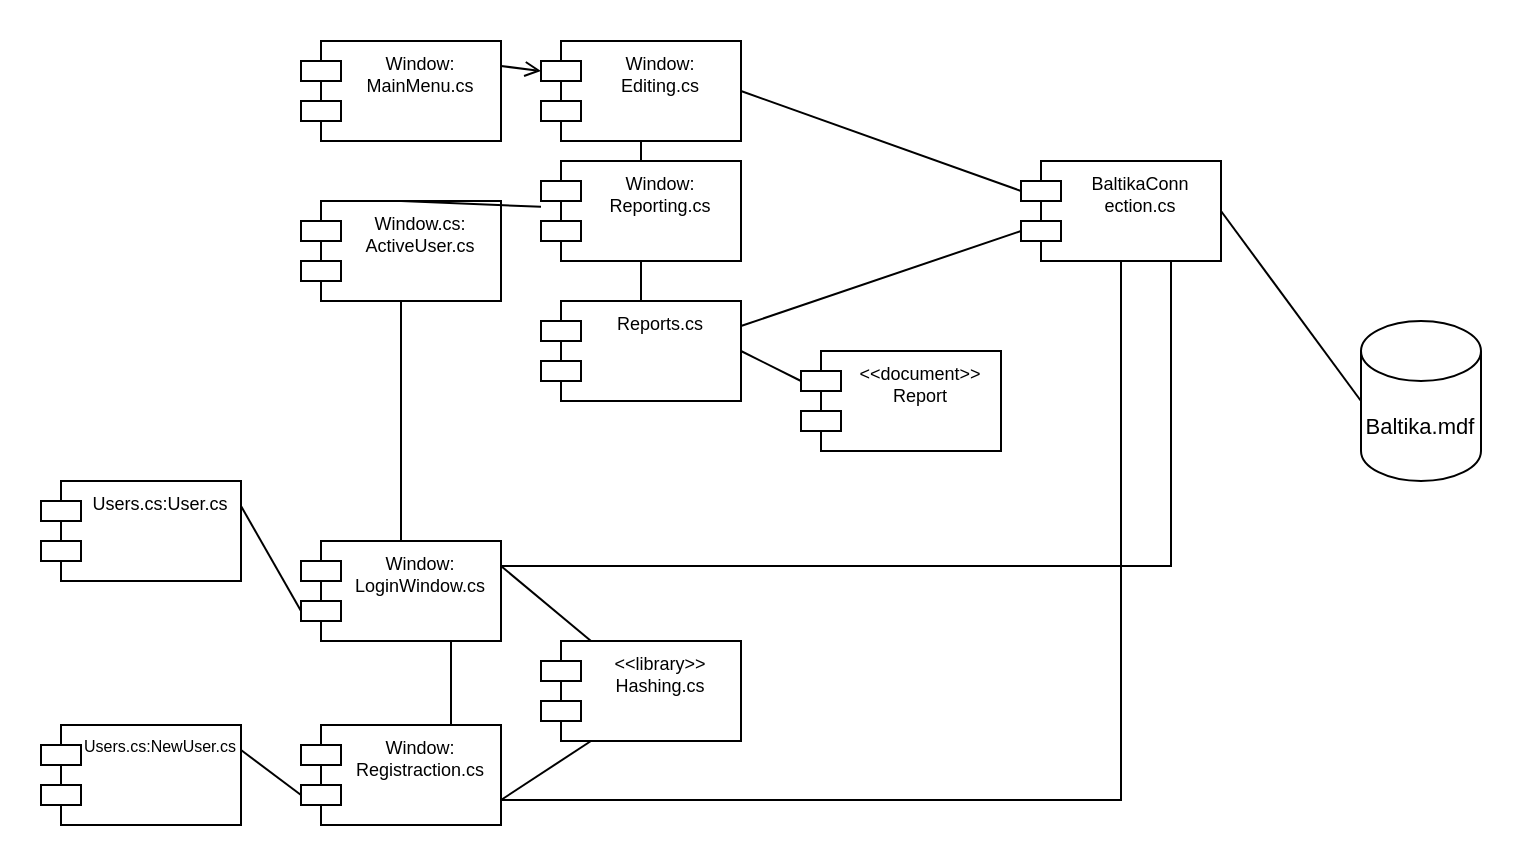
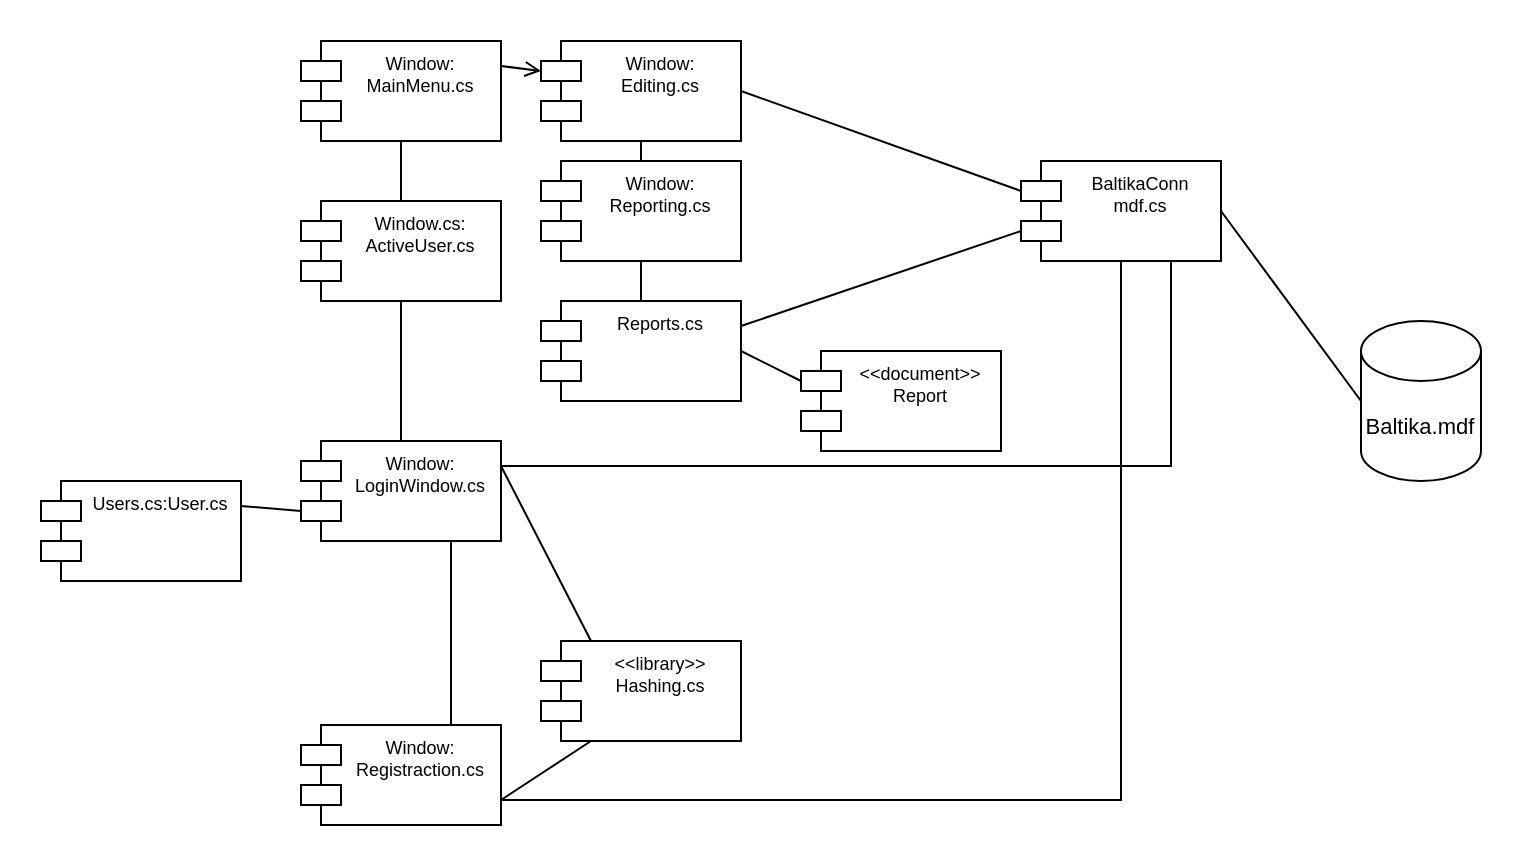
node "BaltikaConn ection.cs": label "BaltikaConn ection.cs" -> "BaltikaConn mdf.cs"
edge "Window: Reporting.cs" -- "Window.cs: ActiveUser.cs": now "Window: MainMenu.cs" -- "Window.cs: ActiveUser.cs"
node "Window: LoginWindow.cs": moved (401, 591) -> (401, 491)
edge "Users.cs:NewUser.cs" -- "Window: Registraction.cs": removed
node "Users.cs:NewUser.cs": removed
